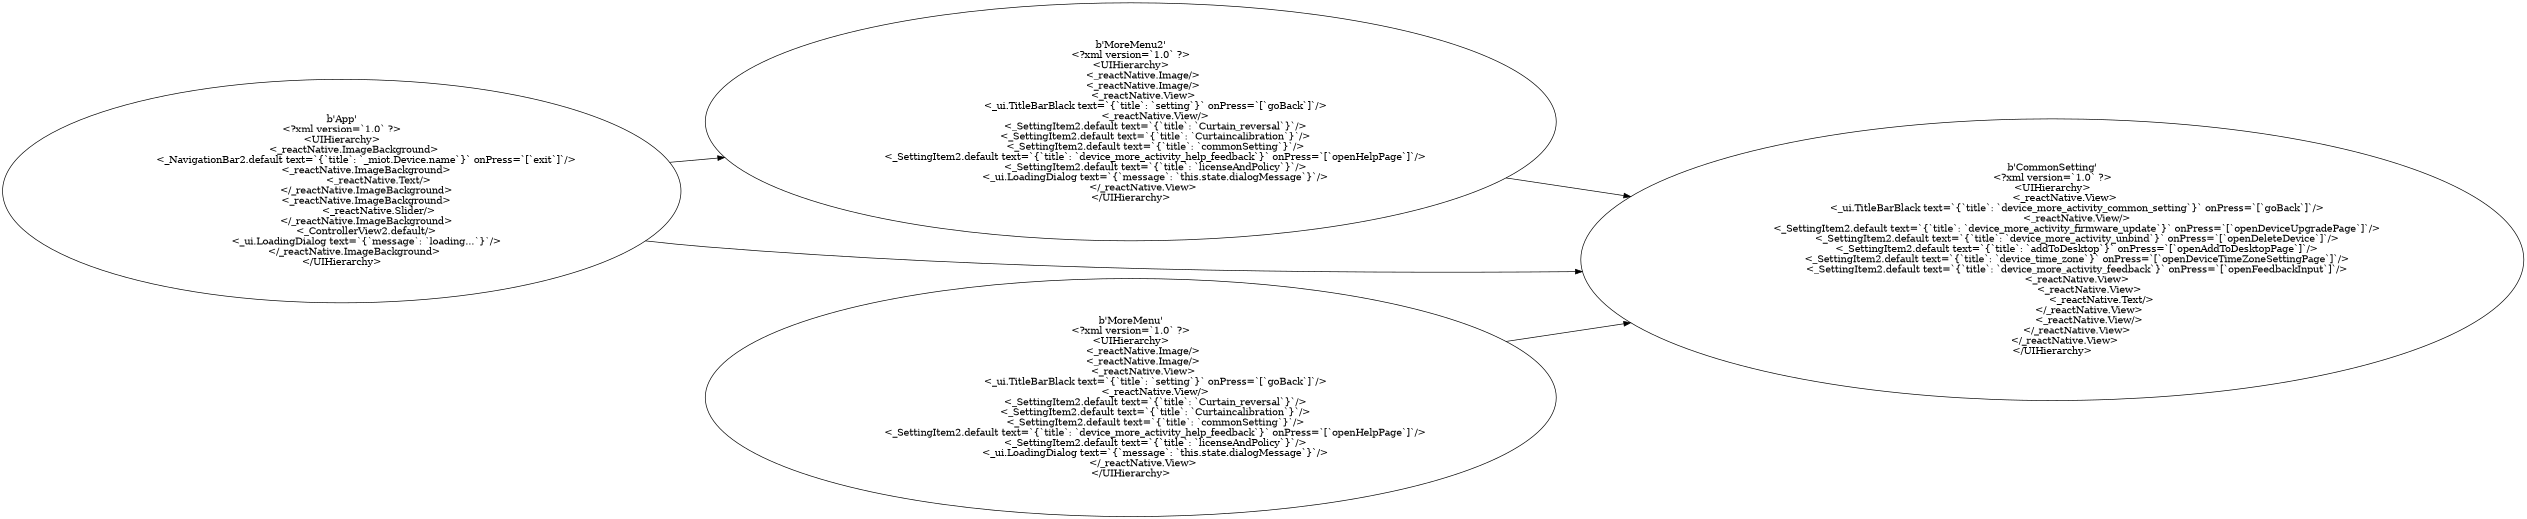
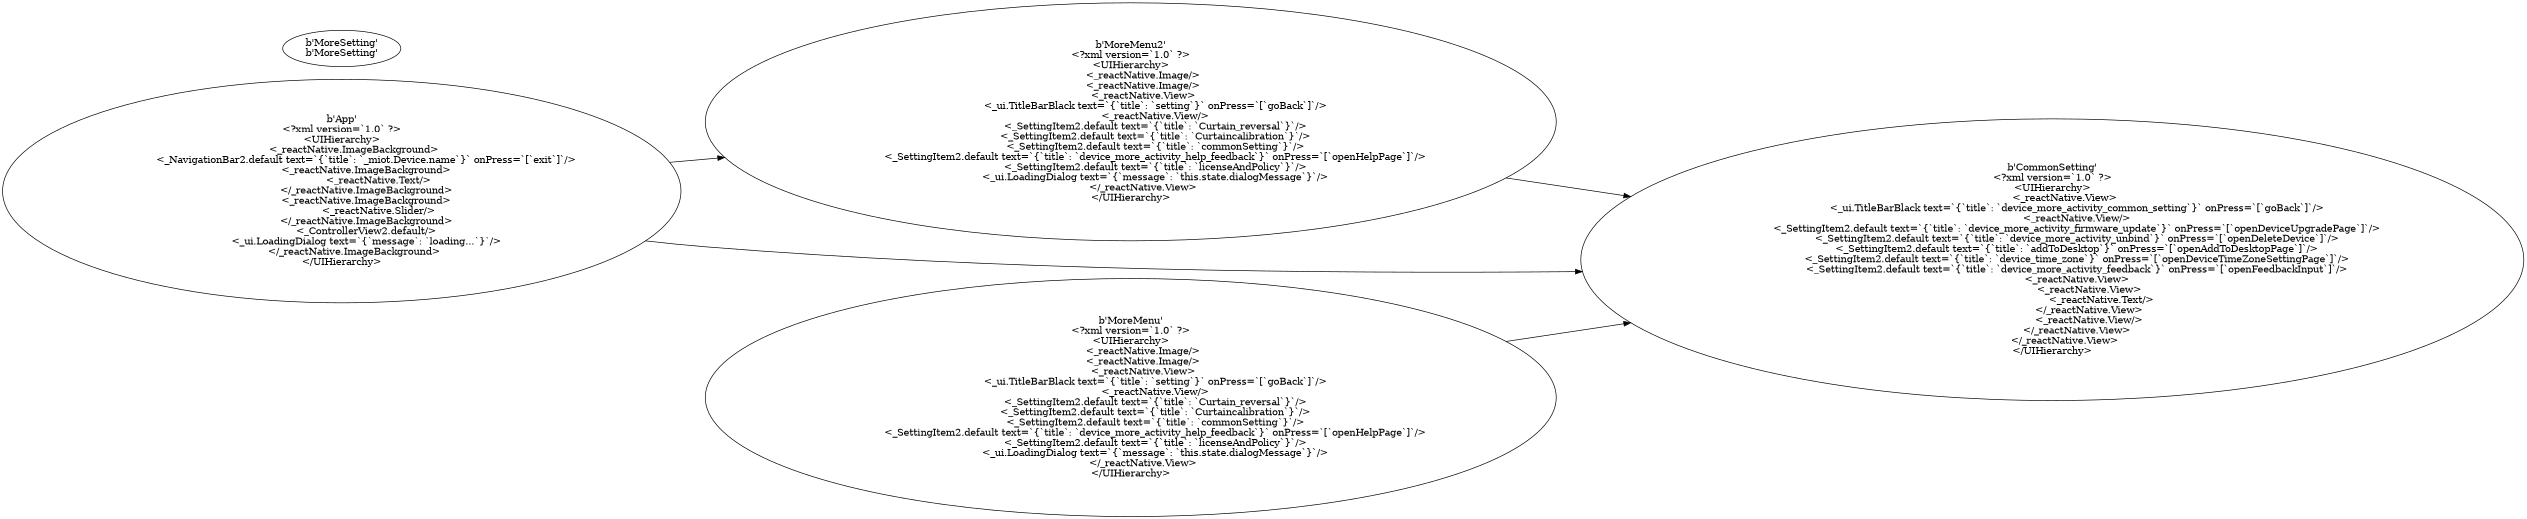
node "b'MoreSetting' b'MoreSetting'": added
